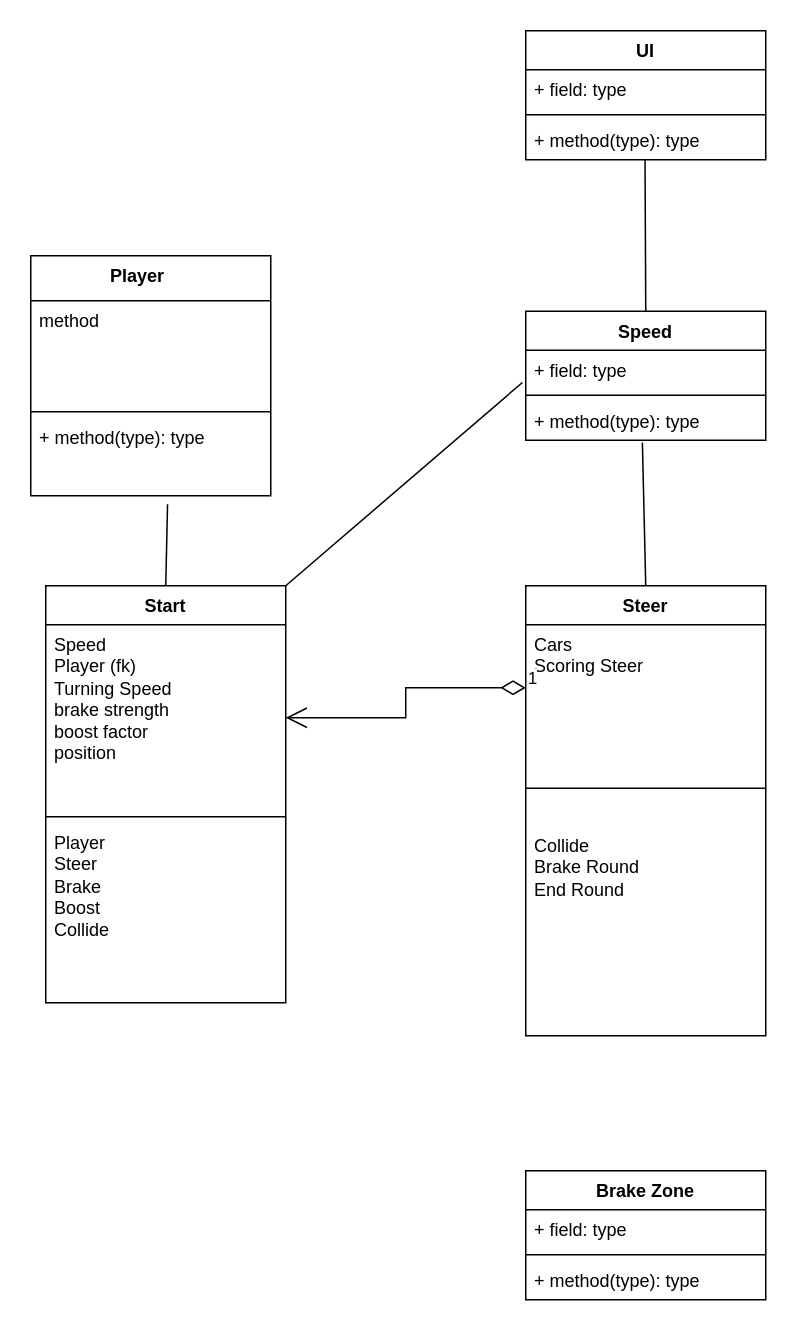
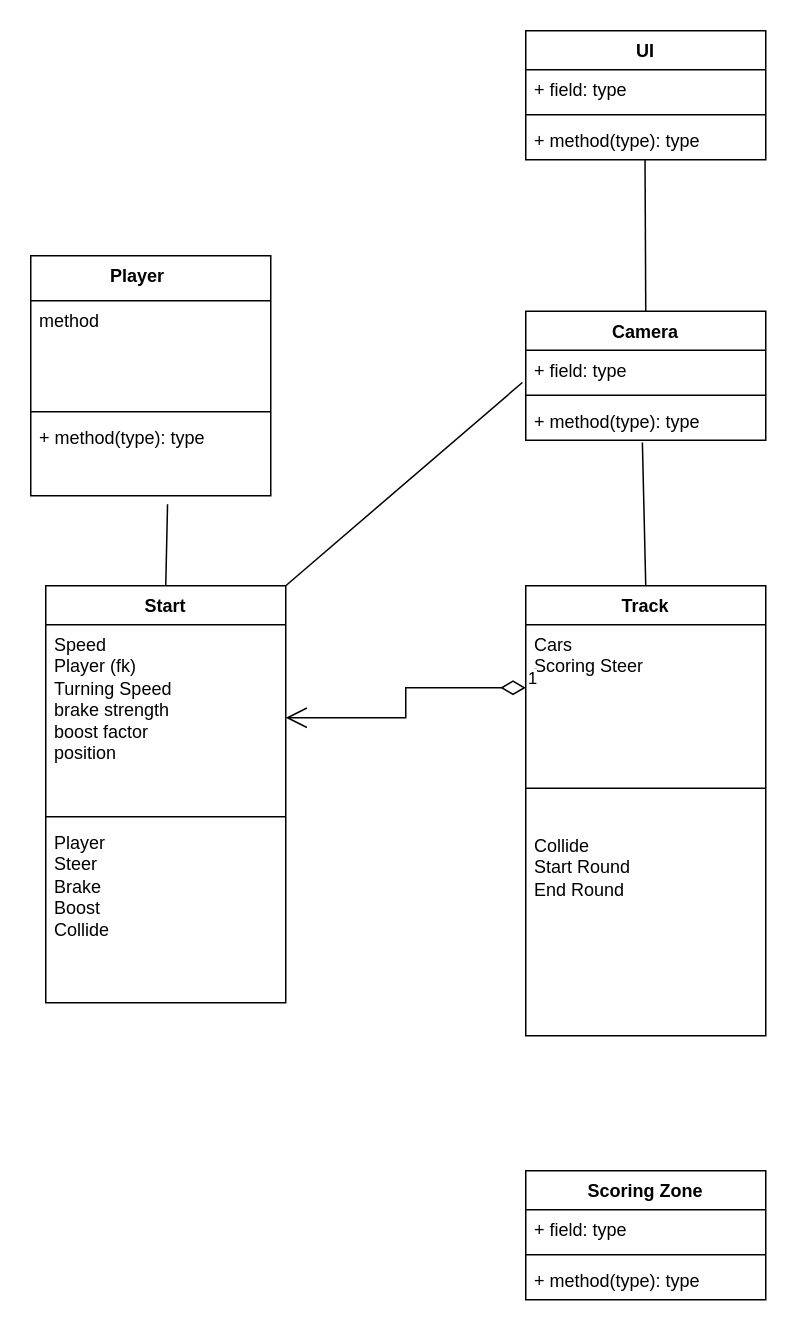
node "Speed": label "Speed" -> "Camera"
node "Steer": label "Steer" -> "Track"
node "Collide Brake Round End Round": label "Collide Brake Round End Round" -> "Collide Start Round End Round"
node "Brake Zone": label "Brake Zone" -> "Scoring Zone"
